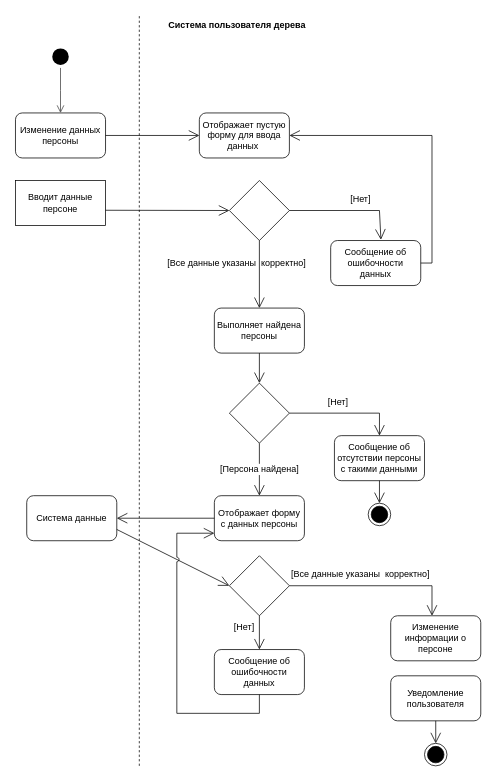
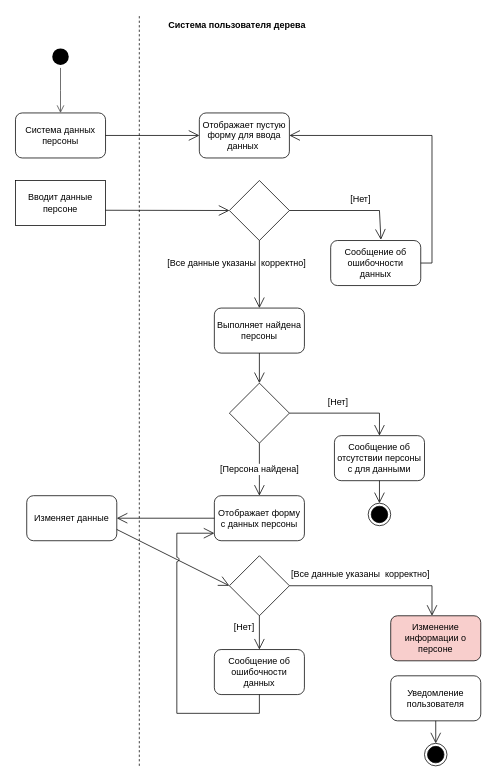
node "Изменение данных персоны": label "Изменение данных персоны" -> "Система данных персоны"
node "Сообщение об отсутствии персоны с такими данными": label "Сообщение об отсутствии персоны с такими данными" -> "Сообщение об отсутствии персоны с для данными"
node "Система данные": label "Система данные" -> "Изменяет данные"
node "Изменение информации о персоне": fillcolor #ffffff -> #f8cecc
